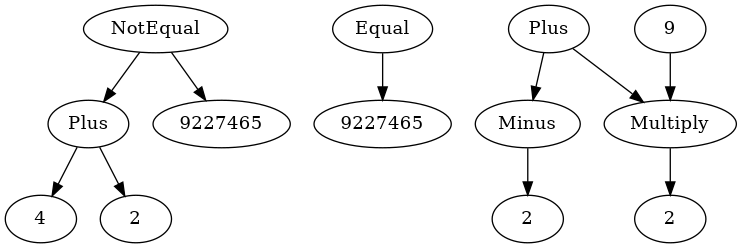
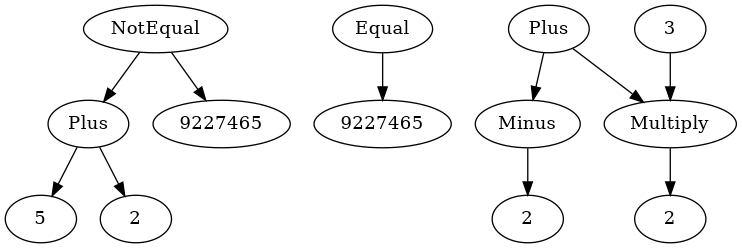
node "9": label "9" -> "3"
node "4": label "4" -> "5"
